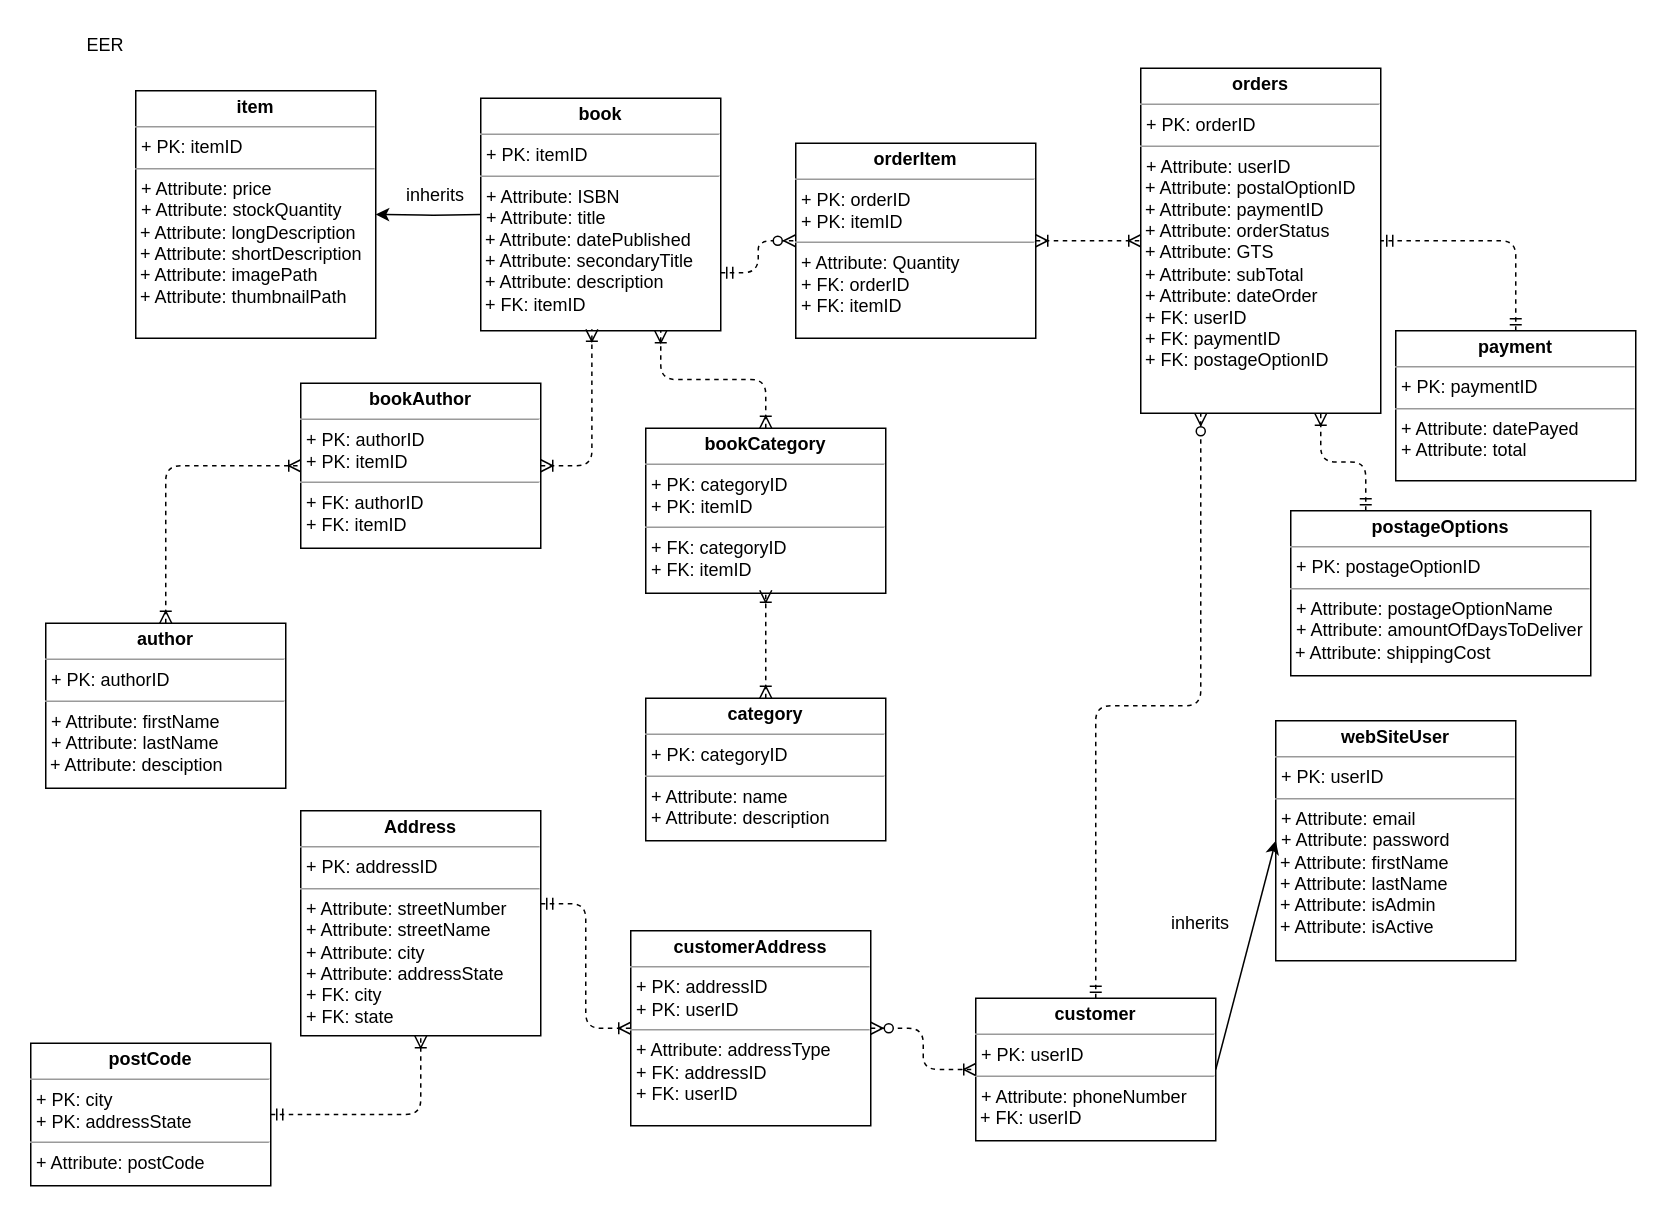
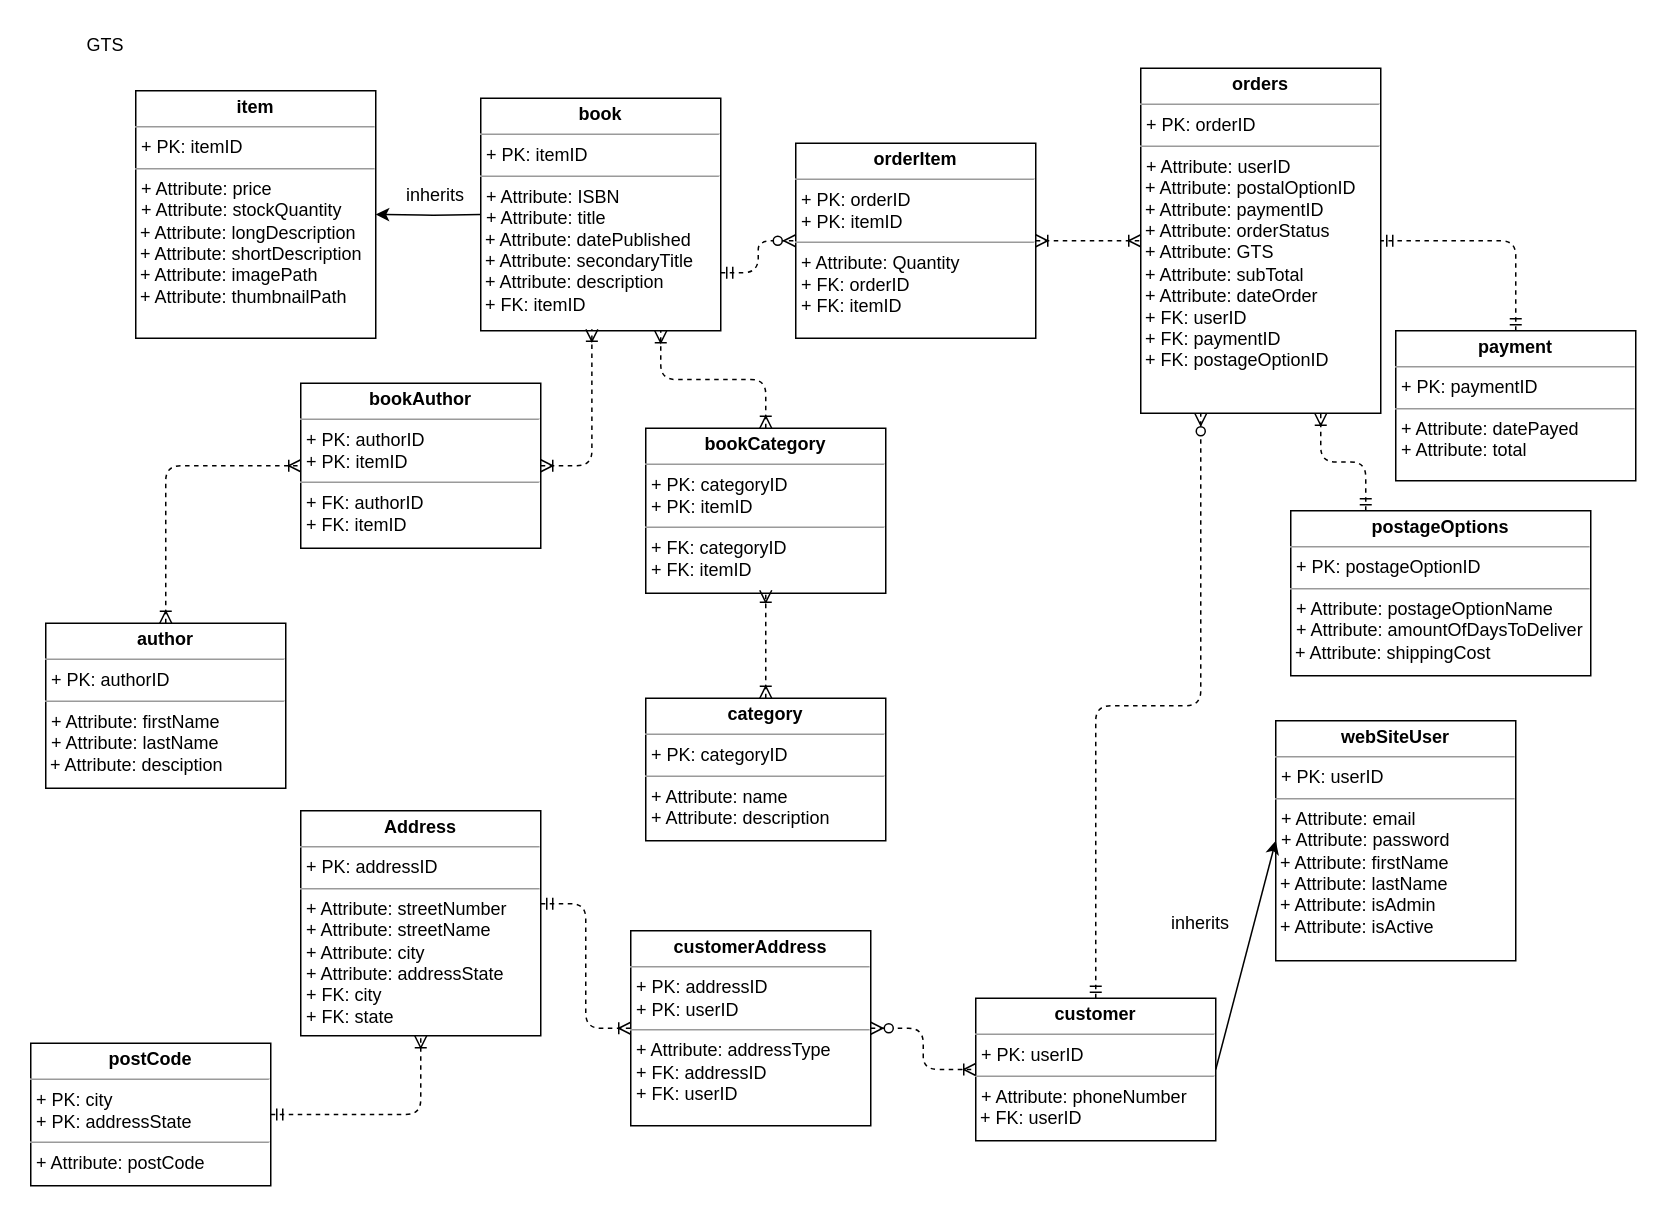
node "EER": label "EER" -> "GTS"
